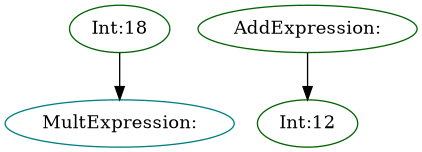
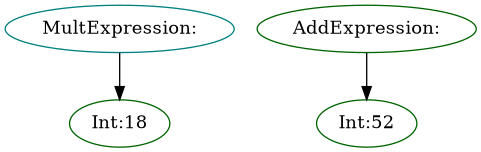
edge "Int:18" -> "MultExpression:": reversed
node "Int:12": label "Int:12" -> "Int:52"
